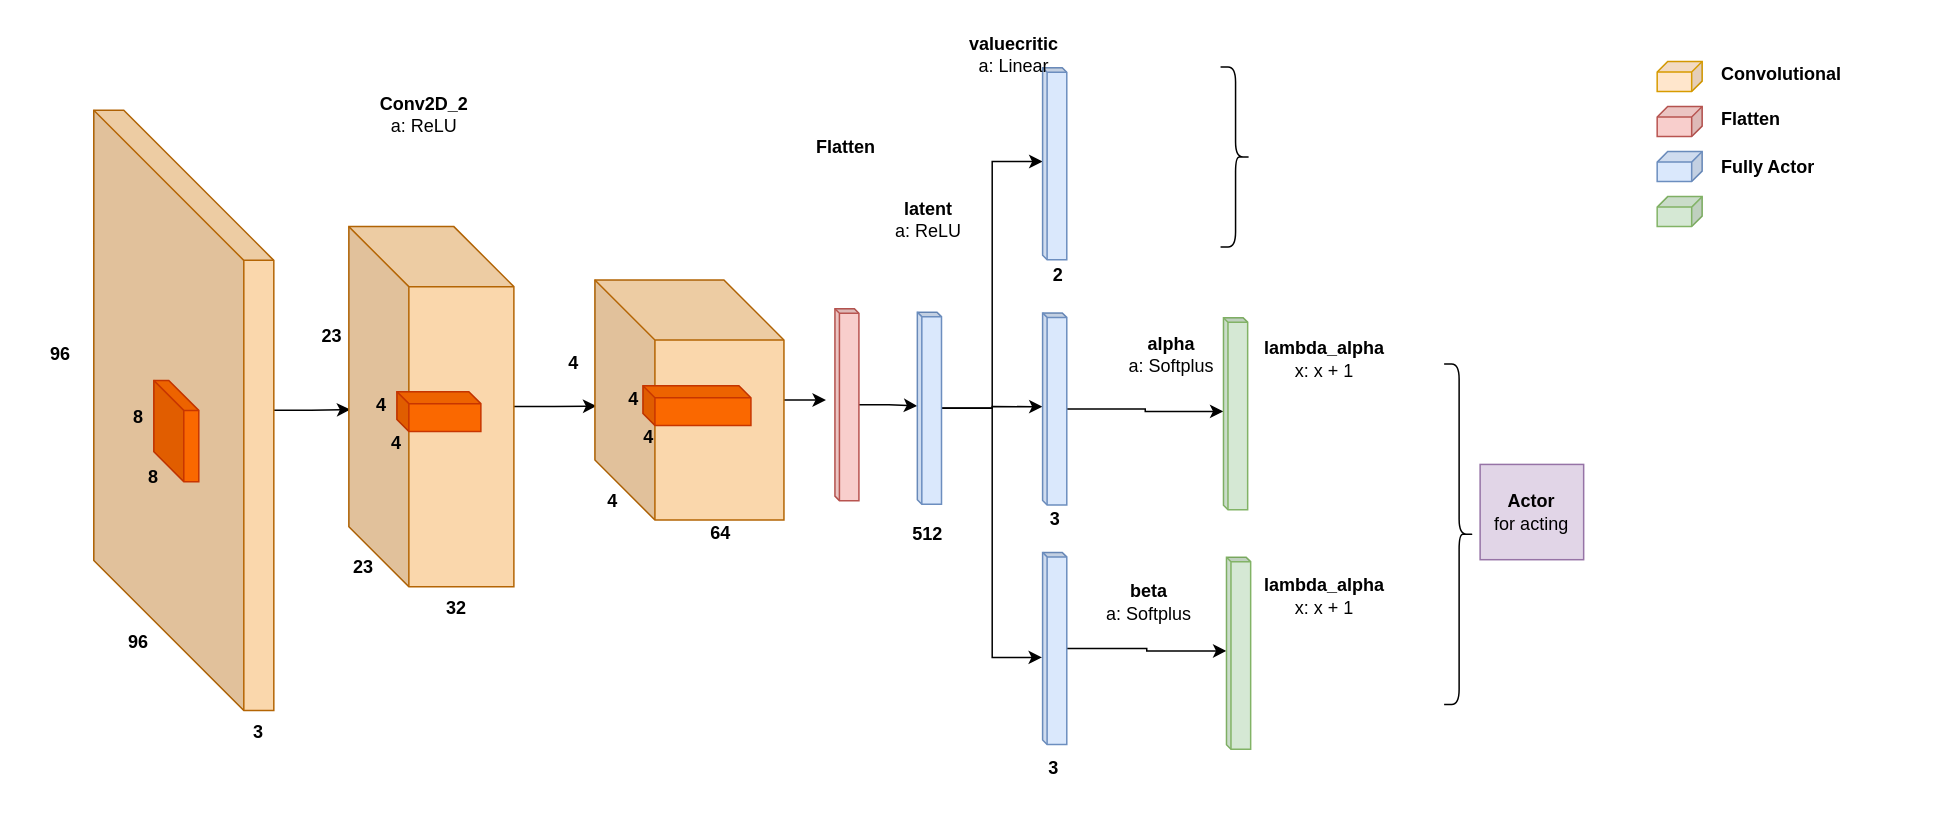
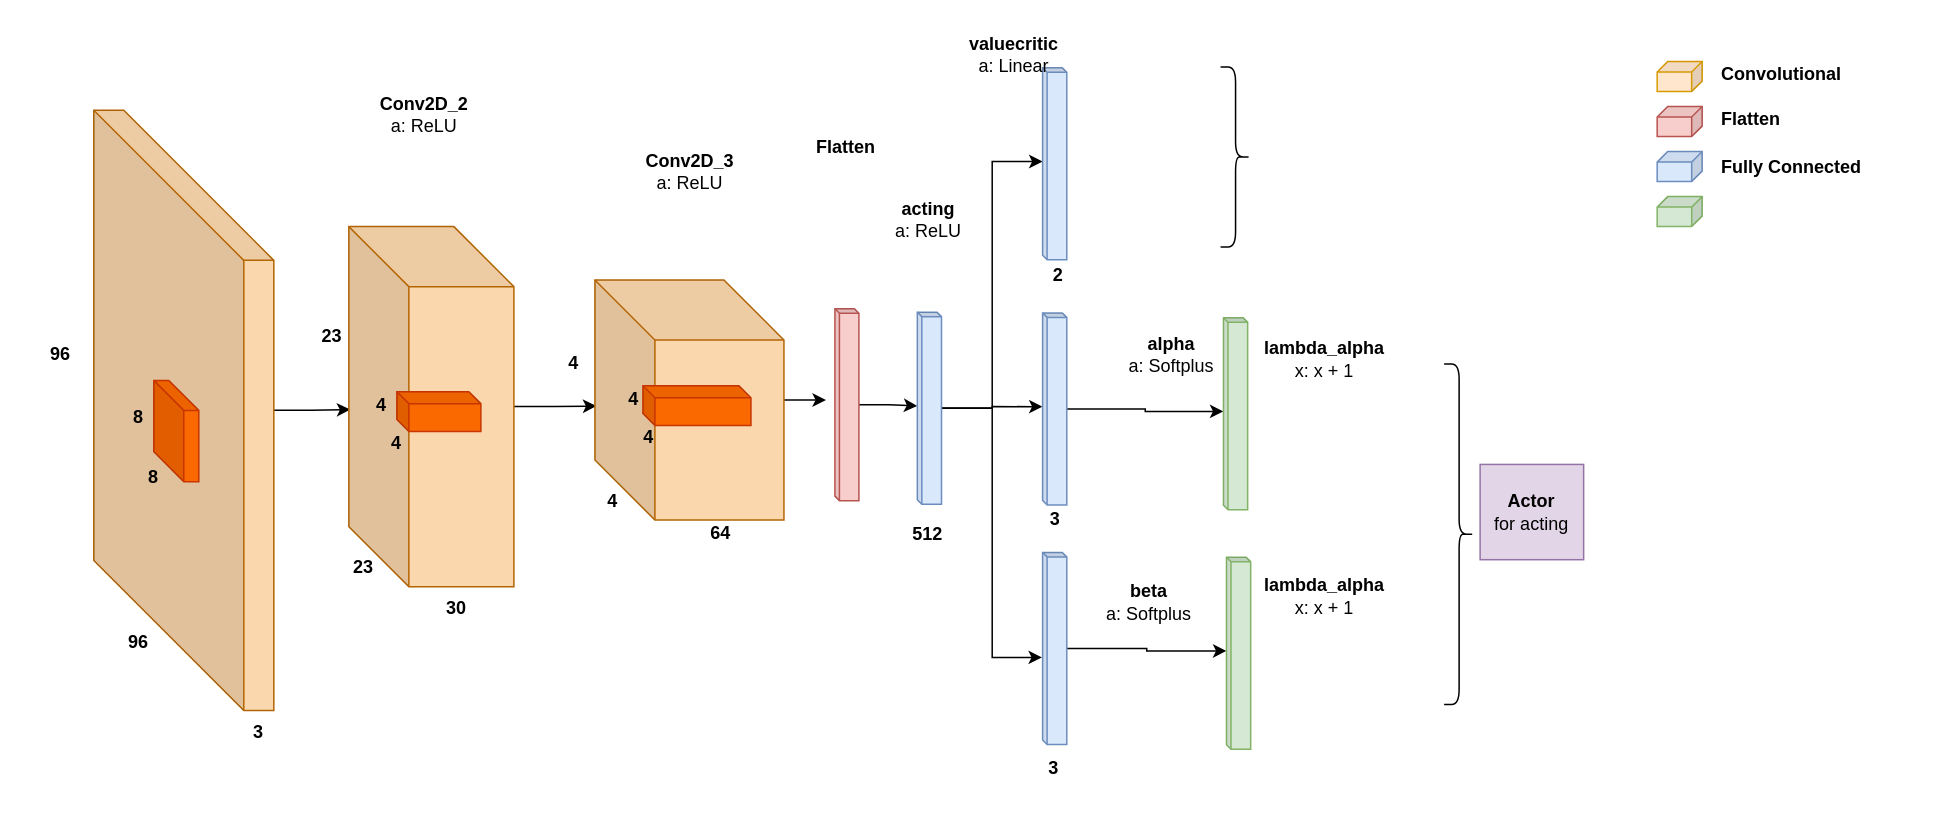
node "Fully Actor": label "Fully Actor" -> "Fully Connected"
node "Conv2D_3 a: ReLU": added
node "latent a: ReLU": label "latent a: ReLU" -> "acting a: ReLU"
node "32": label "32" -> "30"
